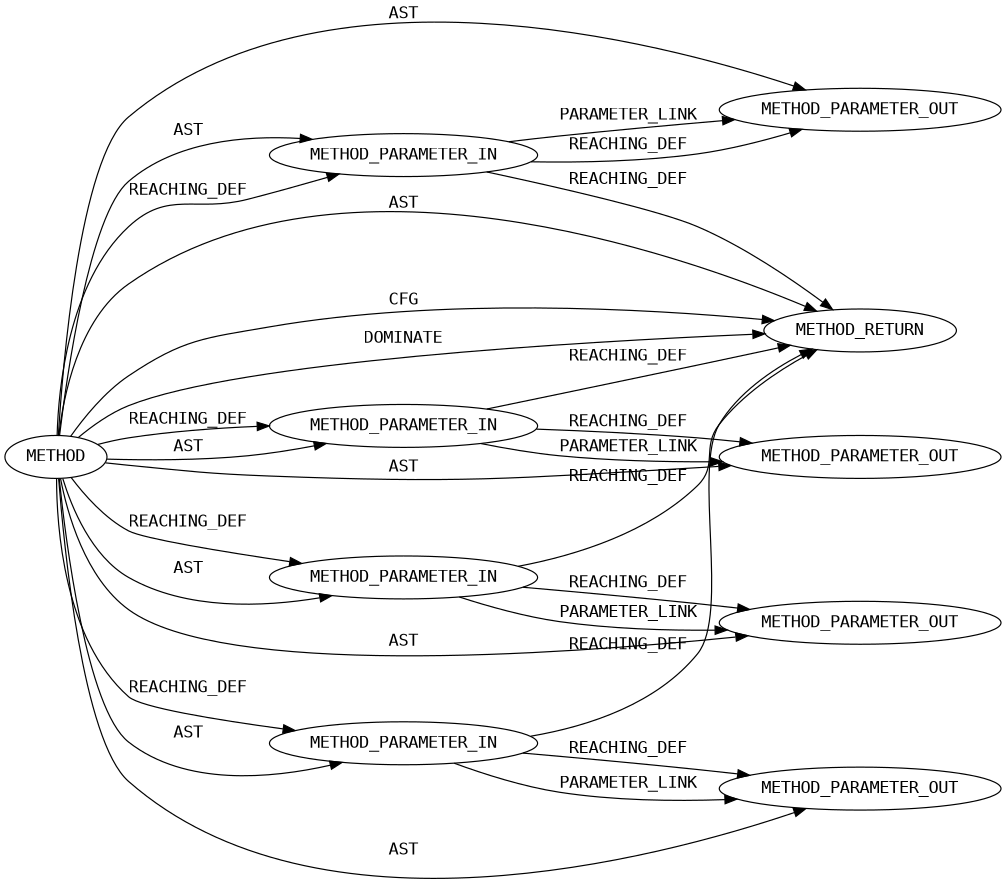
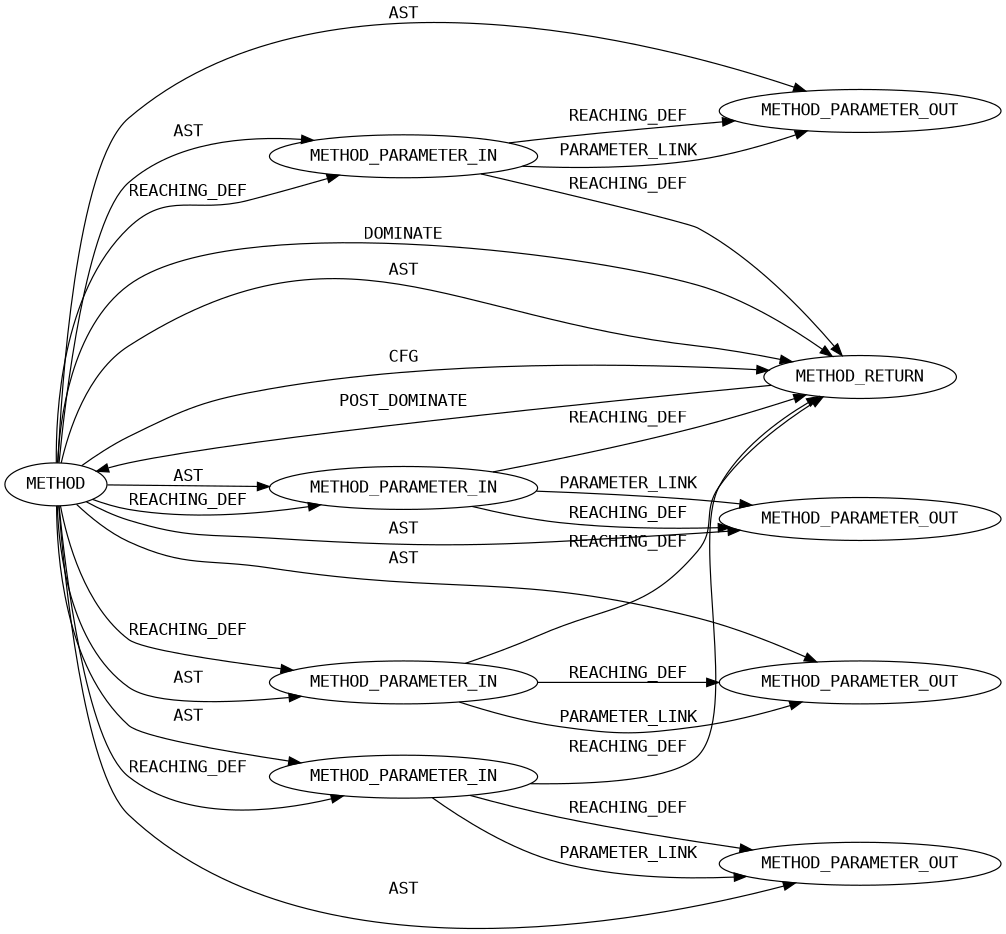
edge "METHOD_RETURN" -> "METHOD": added, label "POST_DOMINATE"
